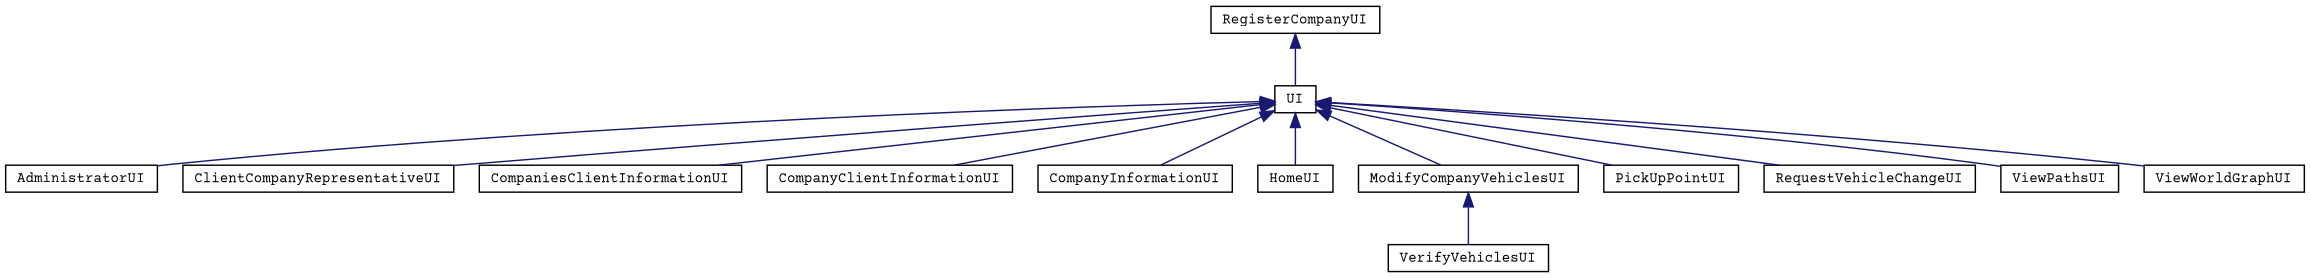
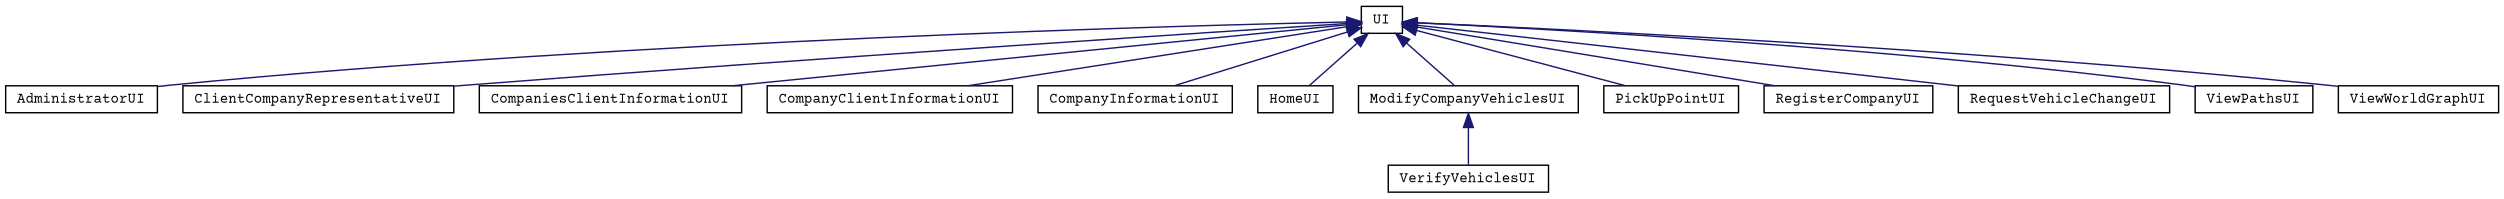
edge "UI" -> "RegisterCompanyUI": reversed
